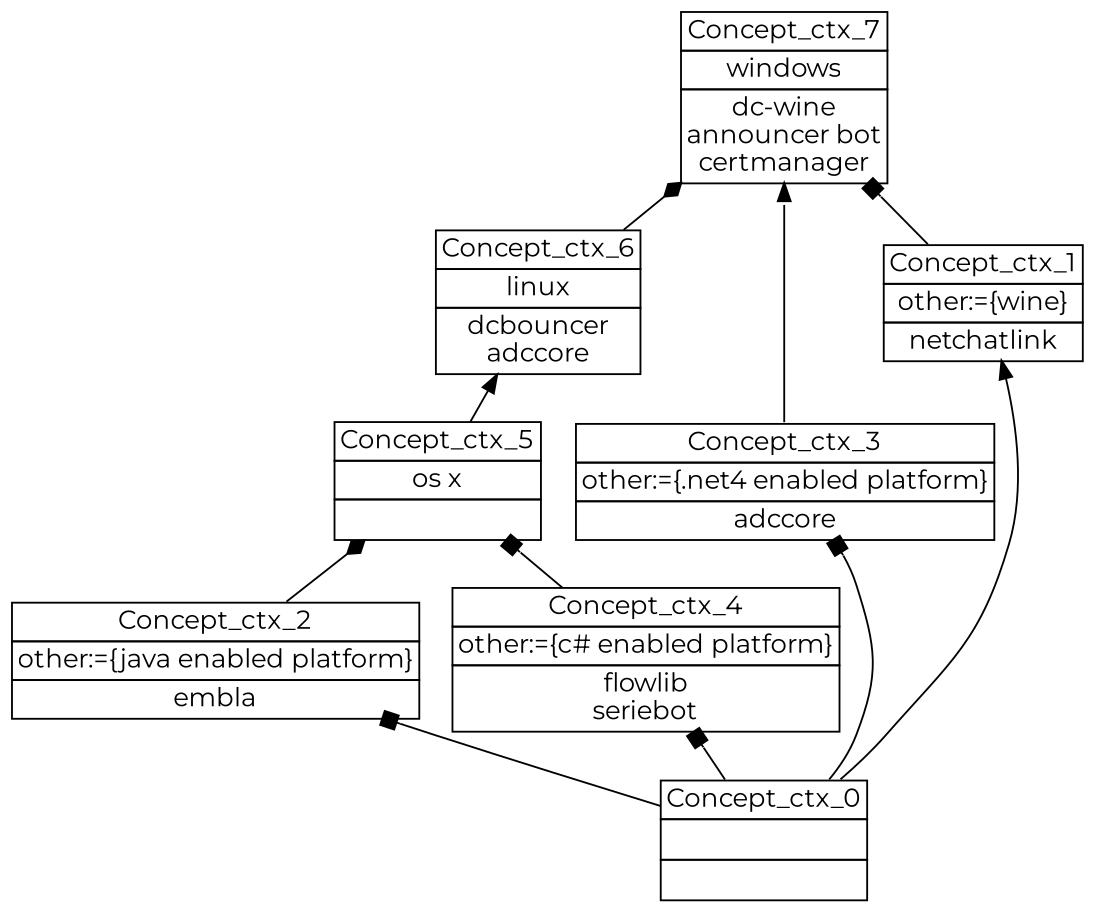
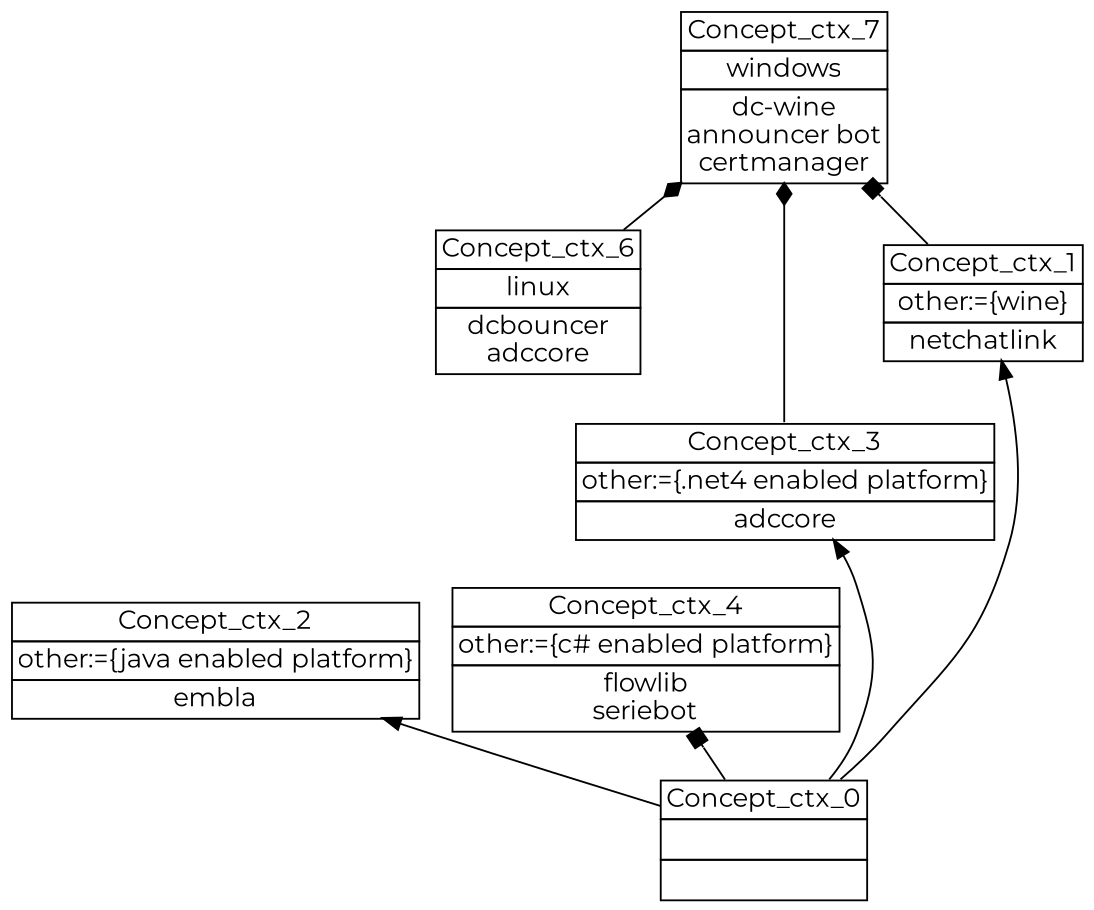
edge "Concept_ctx_3" -> "Concept_ctx_7": arrowhead normal -> diamond
node "Concept_ctx_5": removed
edge "Concept_ctx_0" -> "Concept_ctx_3": arrowhead box -> normal
edge "Concept_ctx_0" -> "Concept_ctx_2": arrowhead box -> normal
